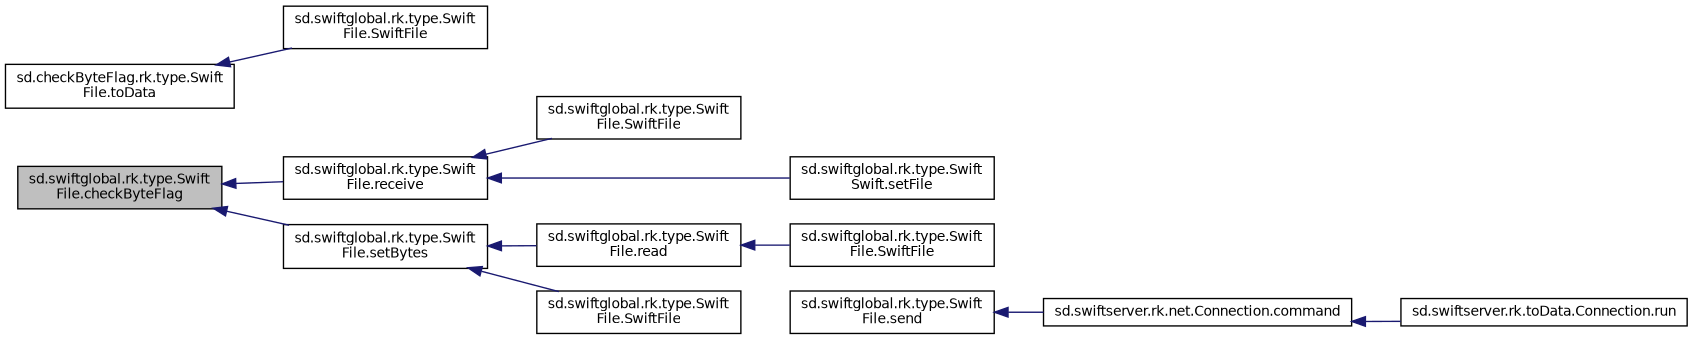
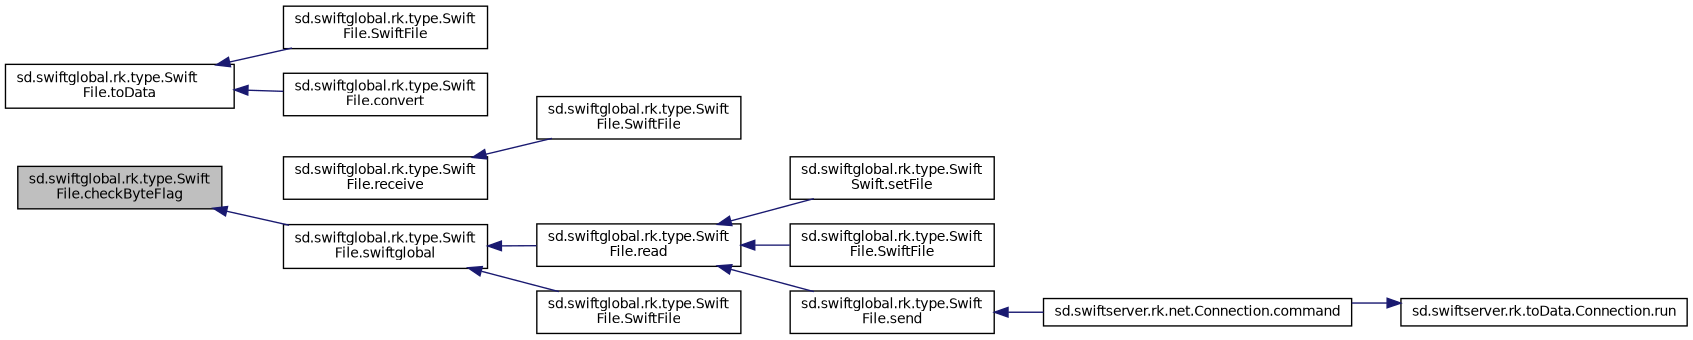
node "sd.checkByteFlag.rk.type.Swift File.toData": label "sd.checkByteFlag.rk.type.Swift File.toData" -> "sd.swiftglobal.rk.type.Swift File.toData"
node "sd.swiftglobal.rk.type.Swift File.convert": added
edge "sd.swiftglobal.rk.type.Swift Swift.setFile" -> "sd.swiftglobal.rk.type.Swift File.receive": now "sd.swiftglobal.rk.type.Swift Swift.setFile" -> "sd.swiftglobal.rk.type.Swift File.read"
edge "sd.swiftglobal.rk.type.Swift File.receive" -> "sd.swiftglobal.rk.type.Swift File.checkByteFlag": removed
node "sd.swiftglobal.rk.type.Swift File.setBytes": label "sd.swiftglobal.rk.type.Swift File.setBytes" -> "sd.swiftglobal.rk.type.Swift File.swiftglobal"
edge "sd.swiftglobal.rk.type.Swift File.send" -> "sd.swiftglobal.rk.type.Swift File.read": added
edge "sd.swiftserver.rk.toData.Connection.run" -> "sd.swiftserver.rk.net.Connection.command": reversed
